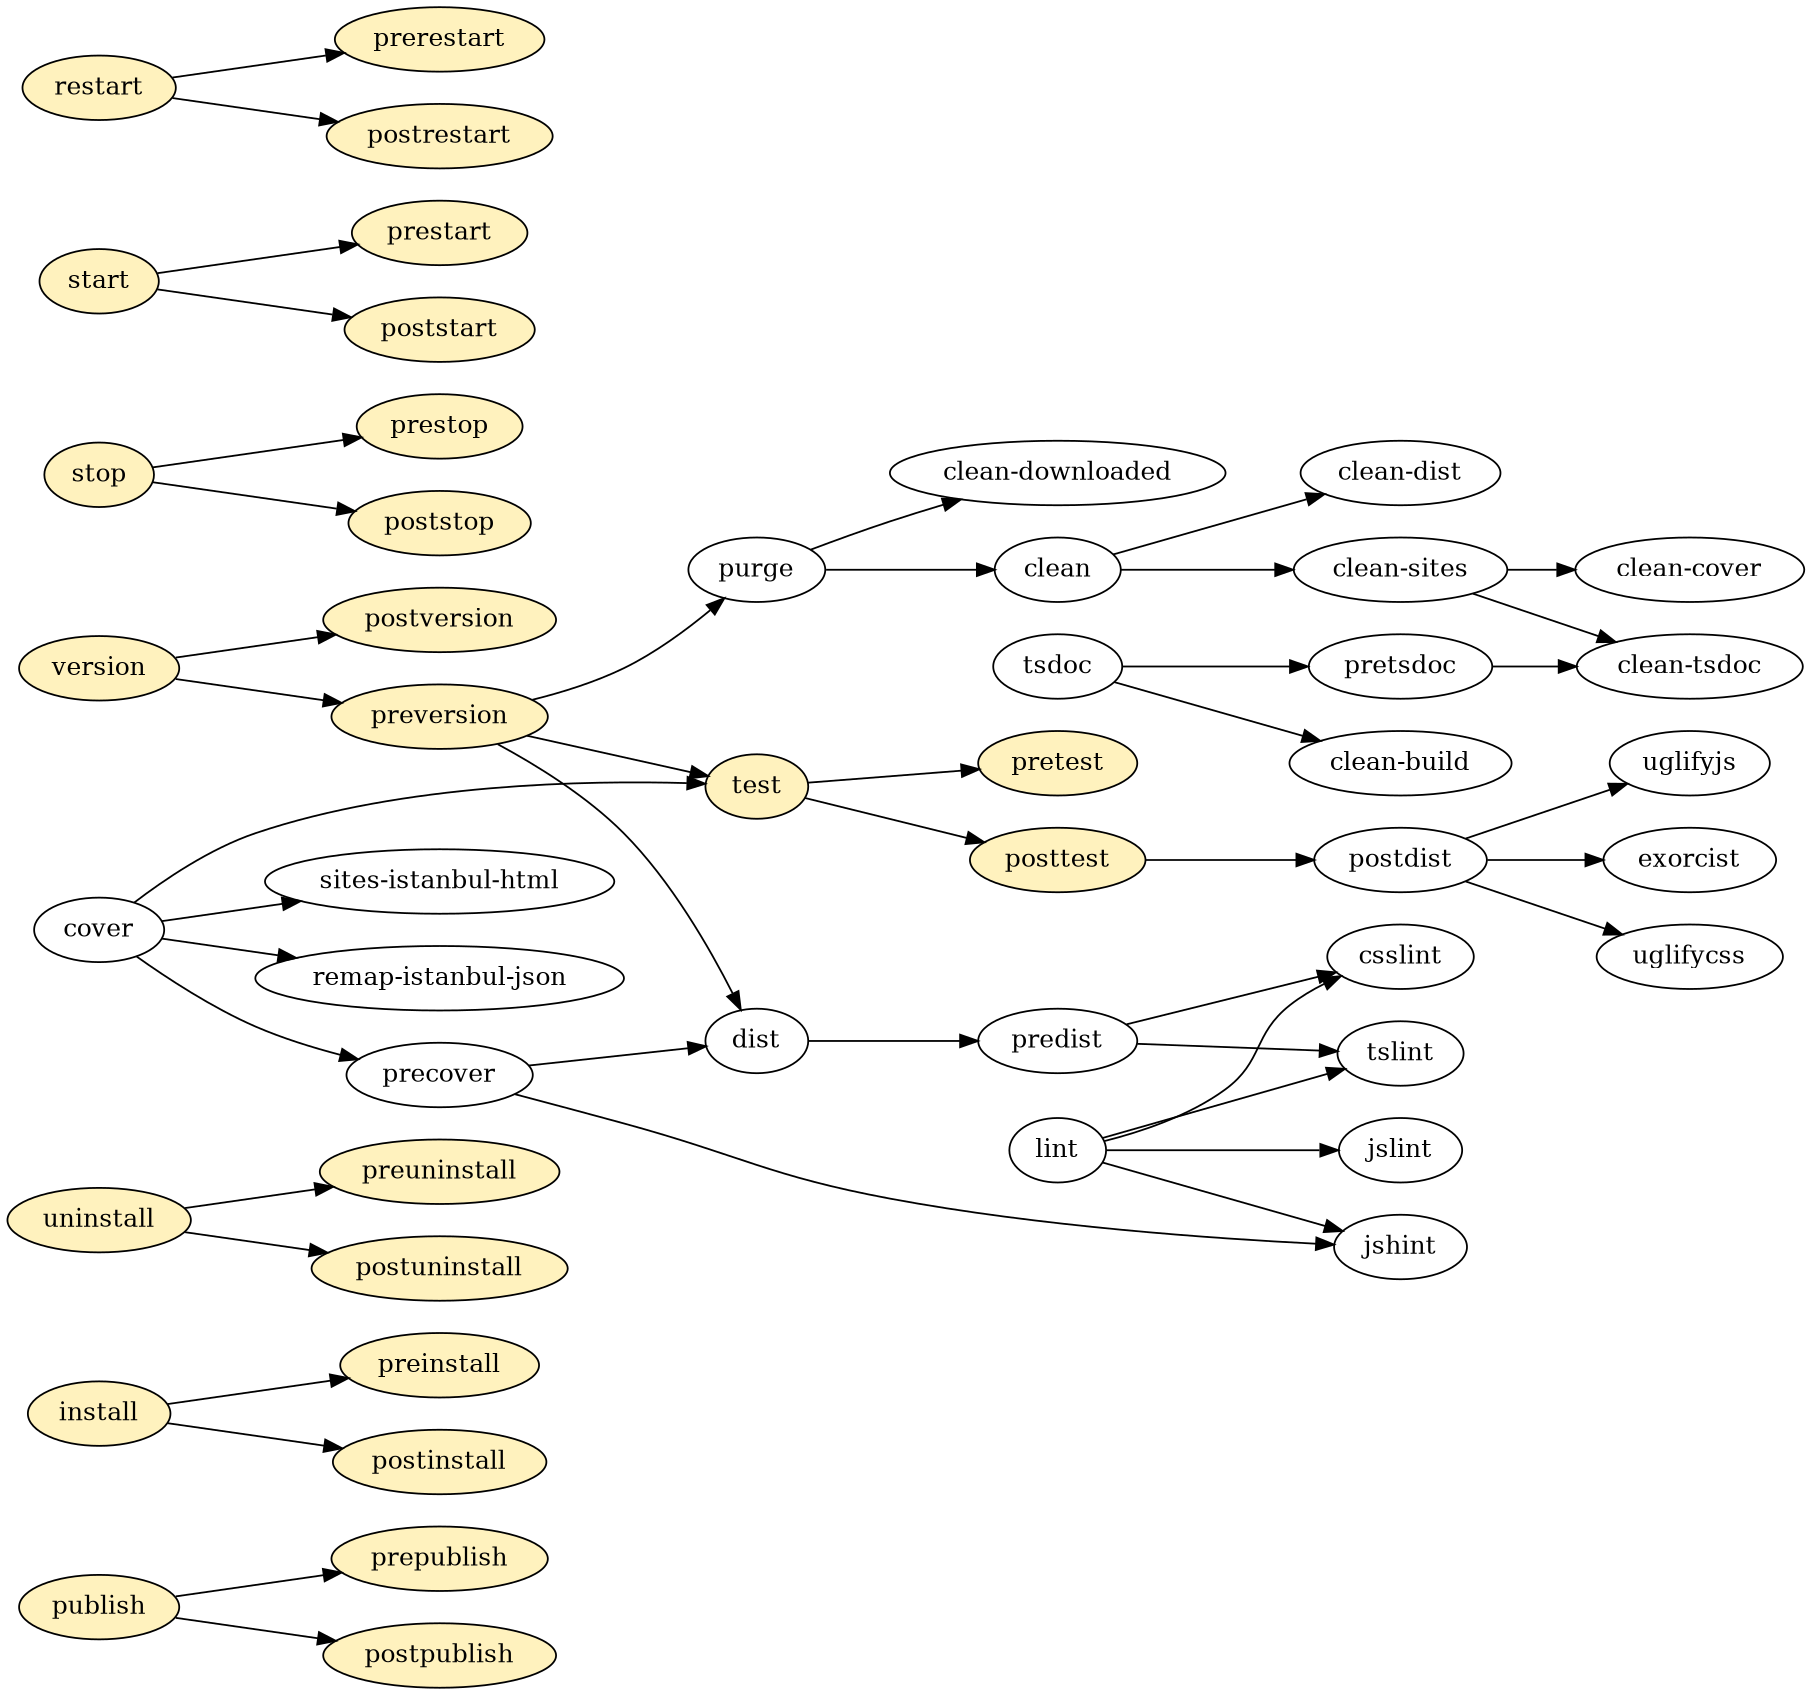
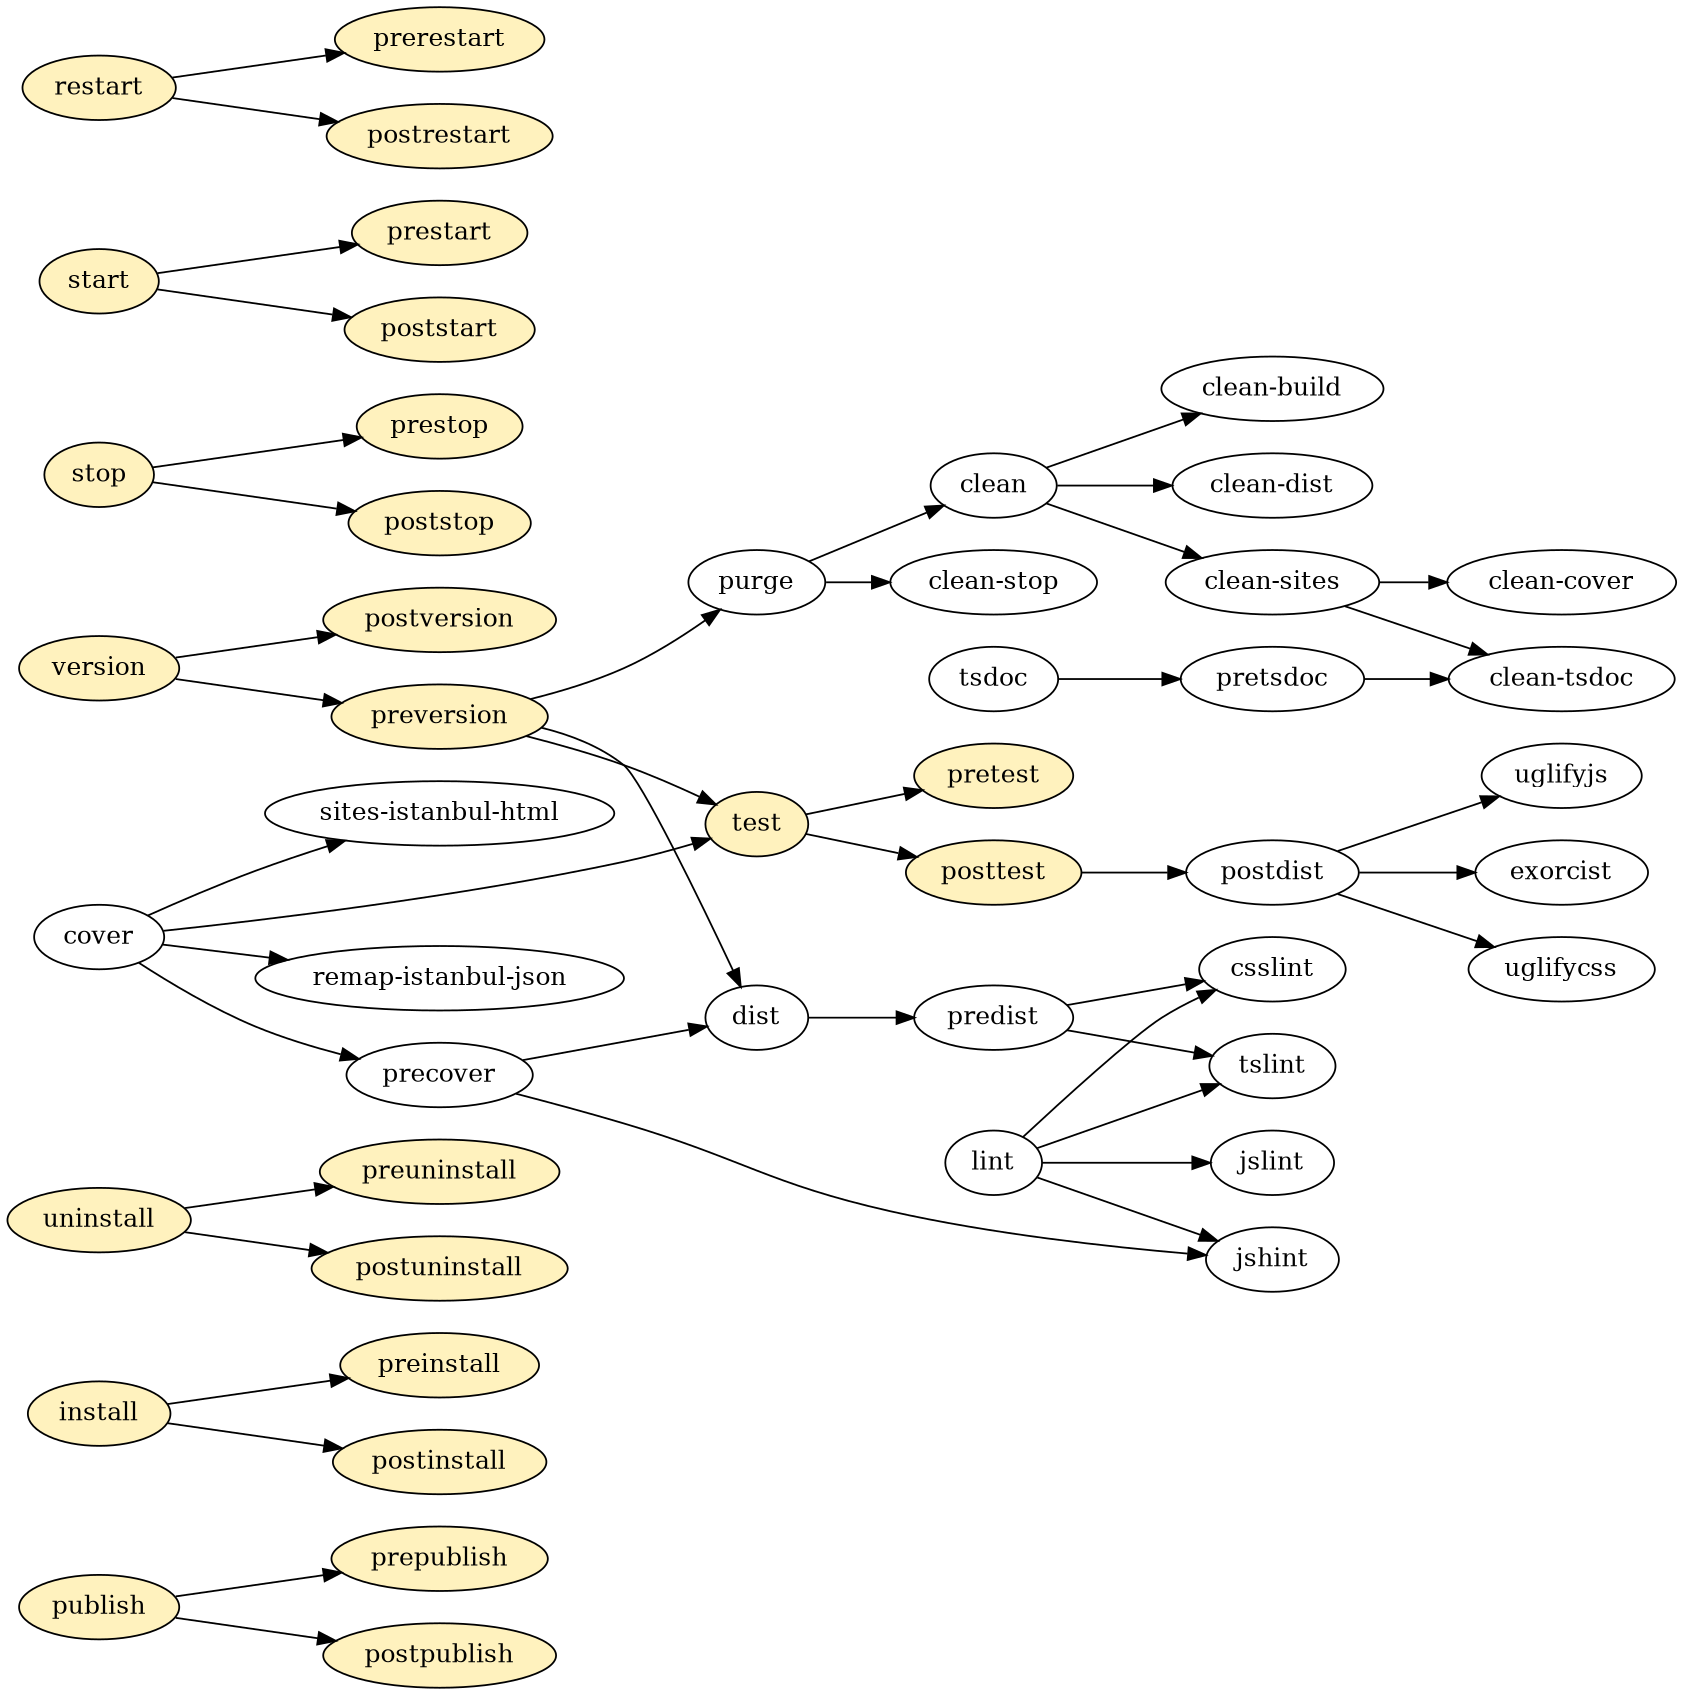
node "clean-downloaded": label "clean-downloaded" -> "clean-stop"
edge "tsdoc" -> "clean-build": now "clean" -> "clean-build"
